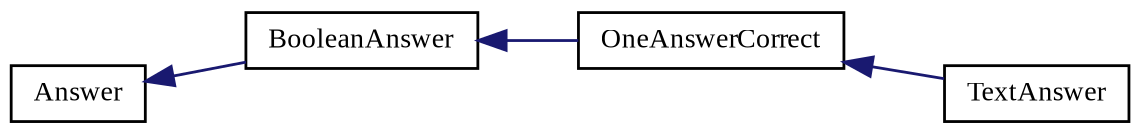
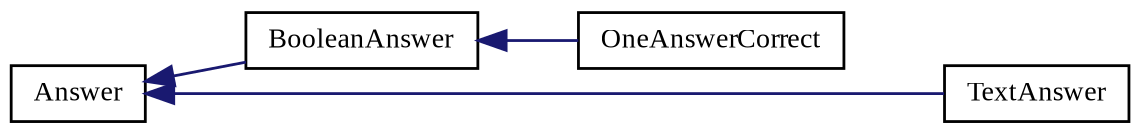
edge "TextAnswer" -> "OneAnswerCorrect": now "TextAnswer" -> "Answer"
